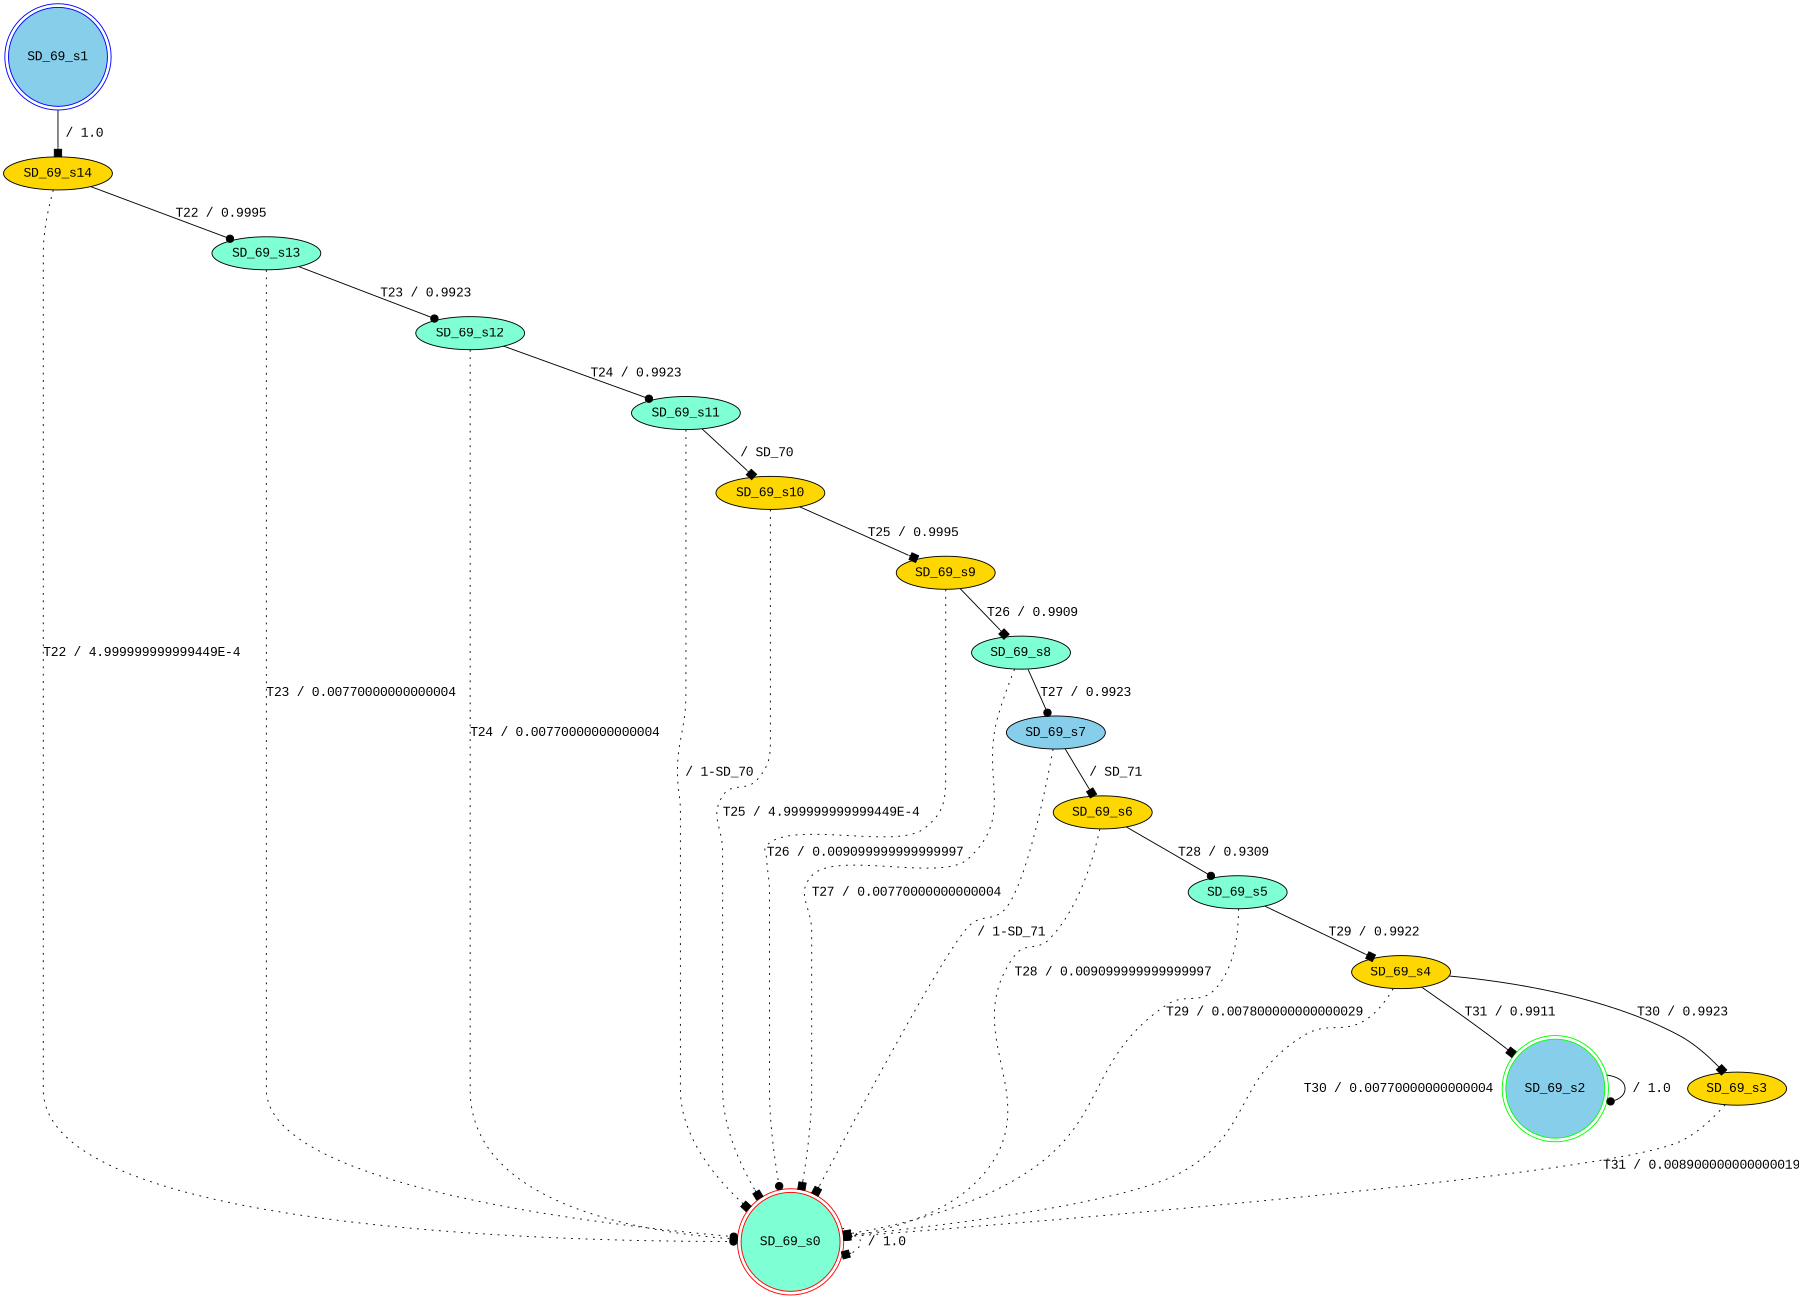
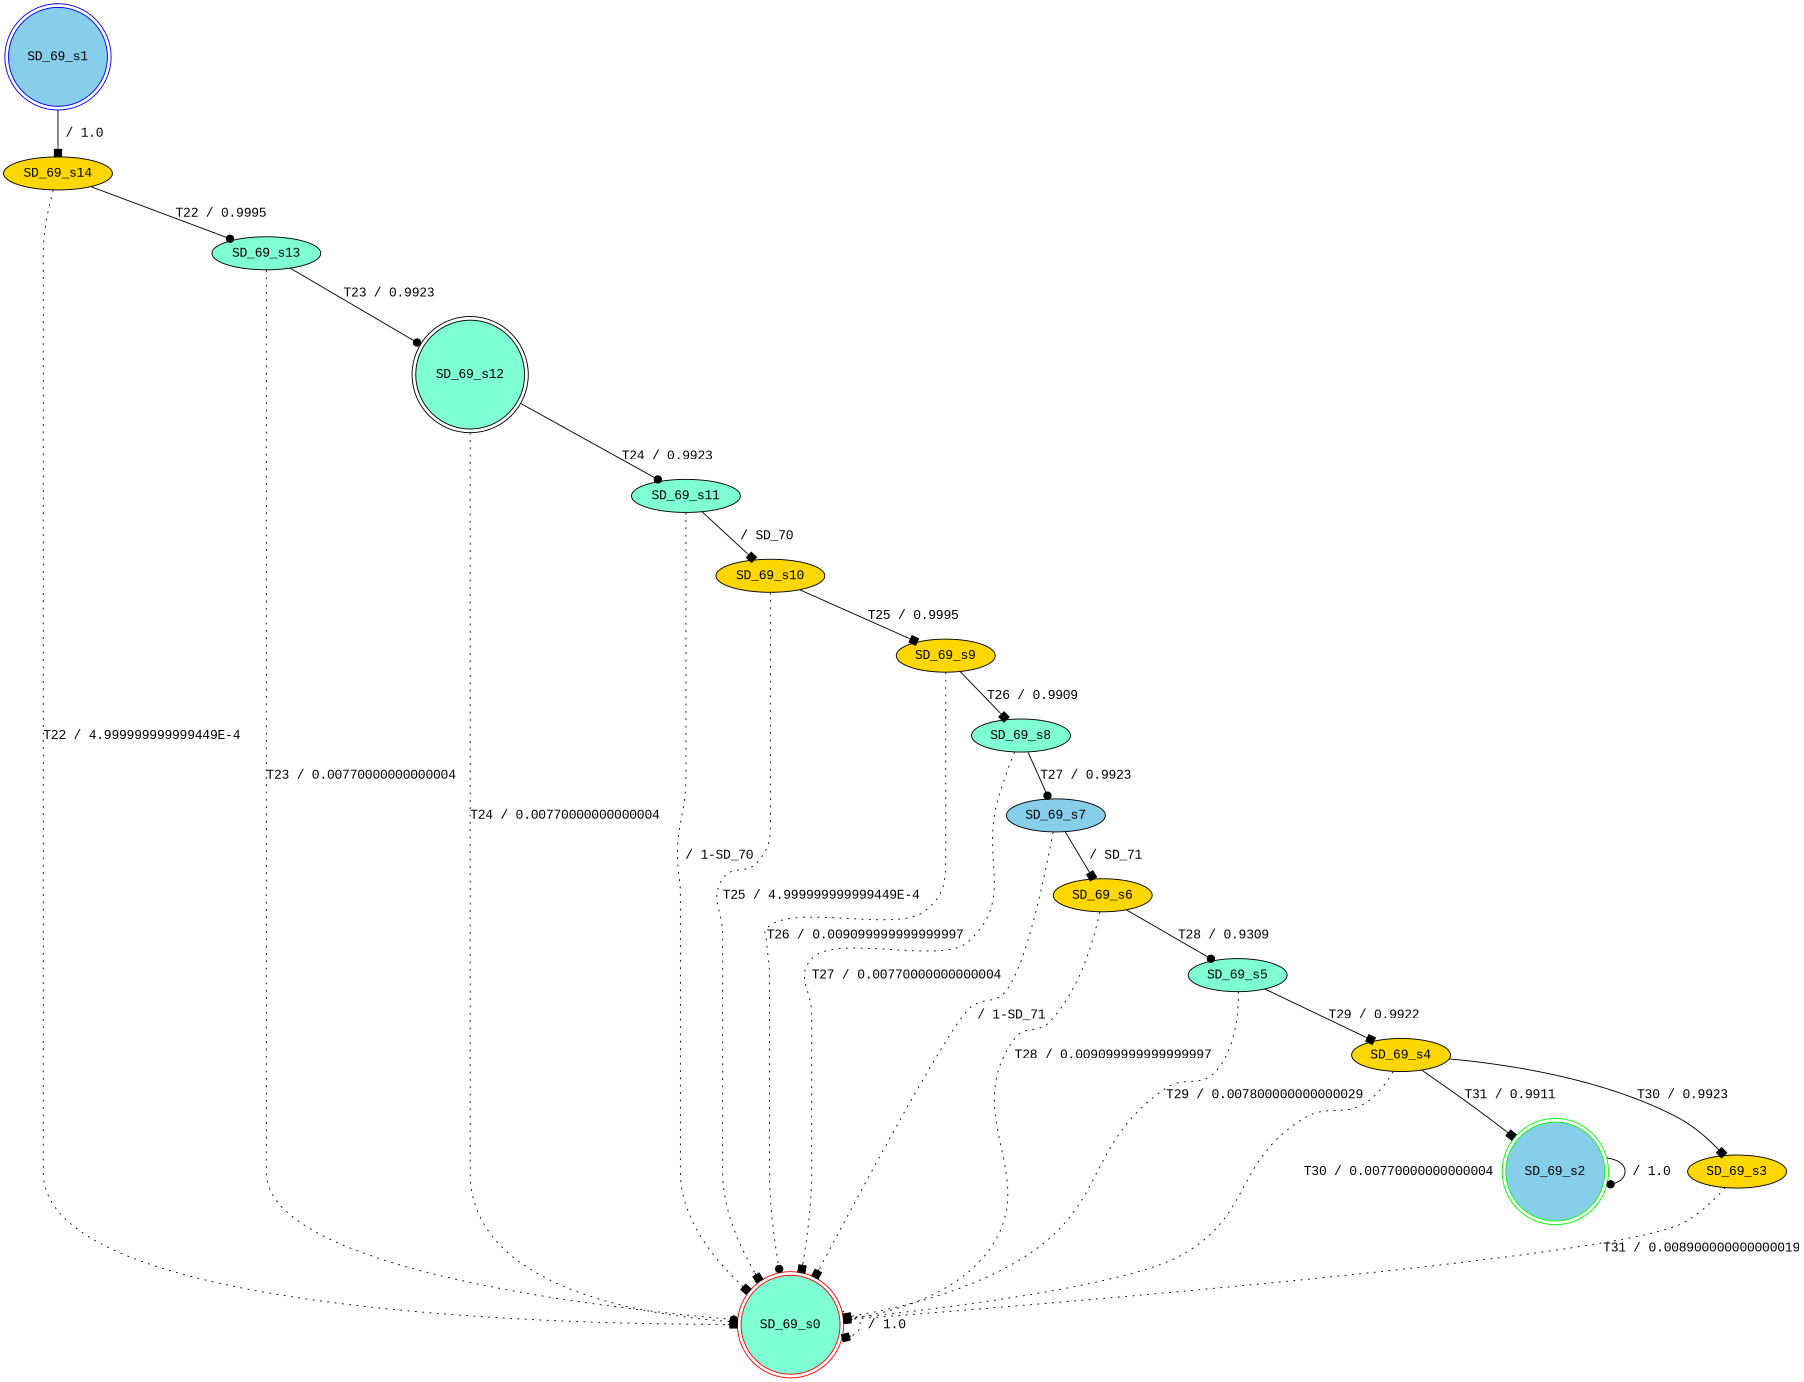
node "SD_69_s12": shape ellipse -> doublecircle
edge "SD_69_s14" -> "SD_69_s0": arrowhead dot -> box
